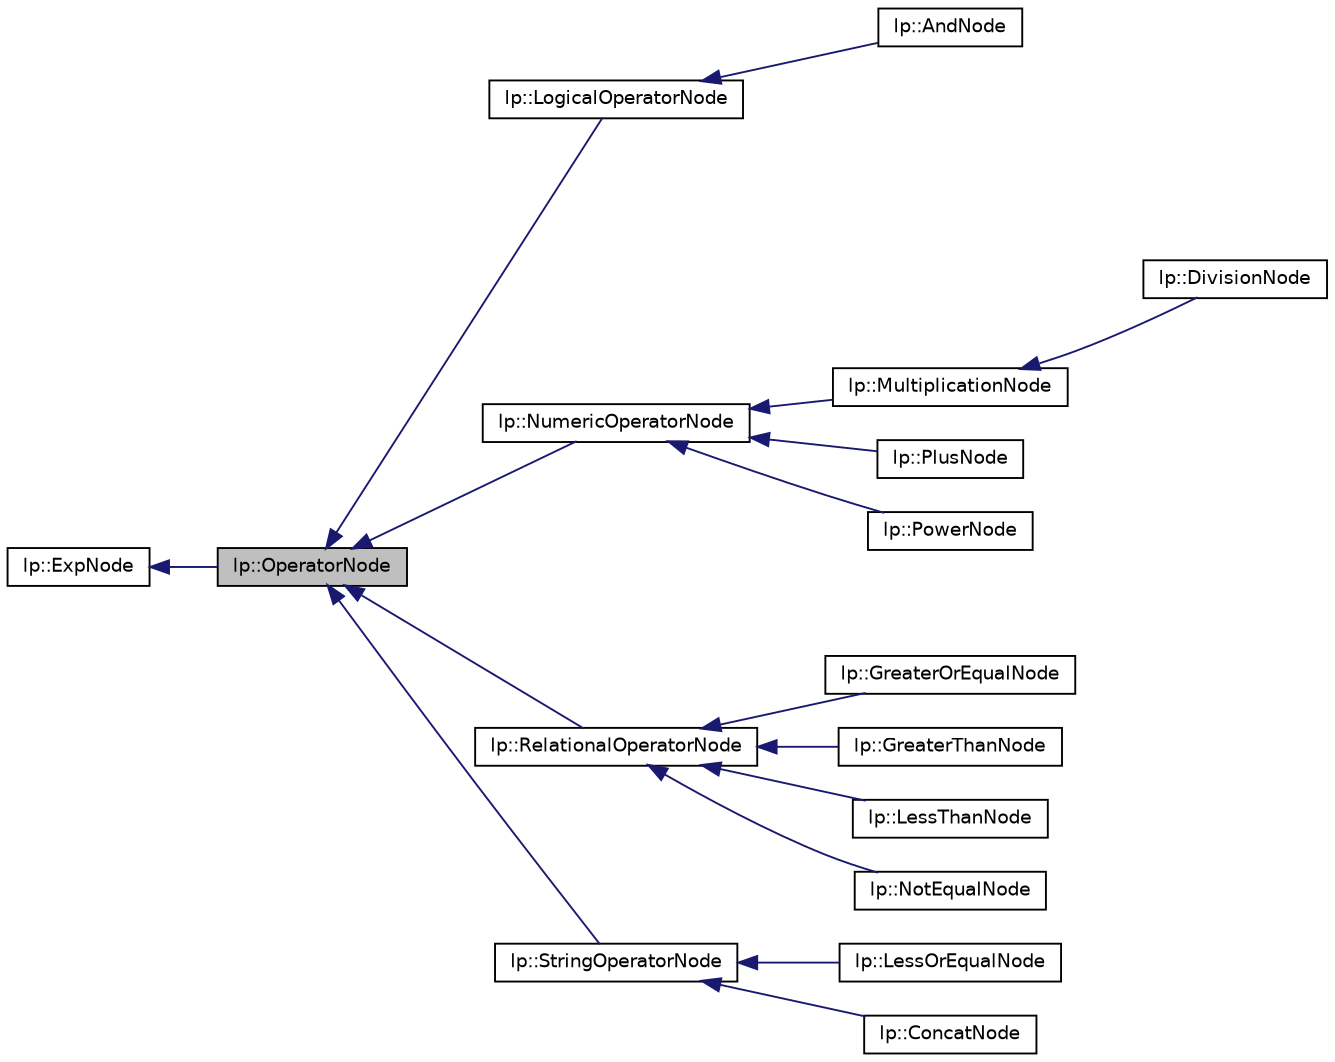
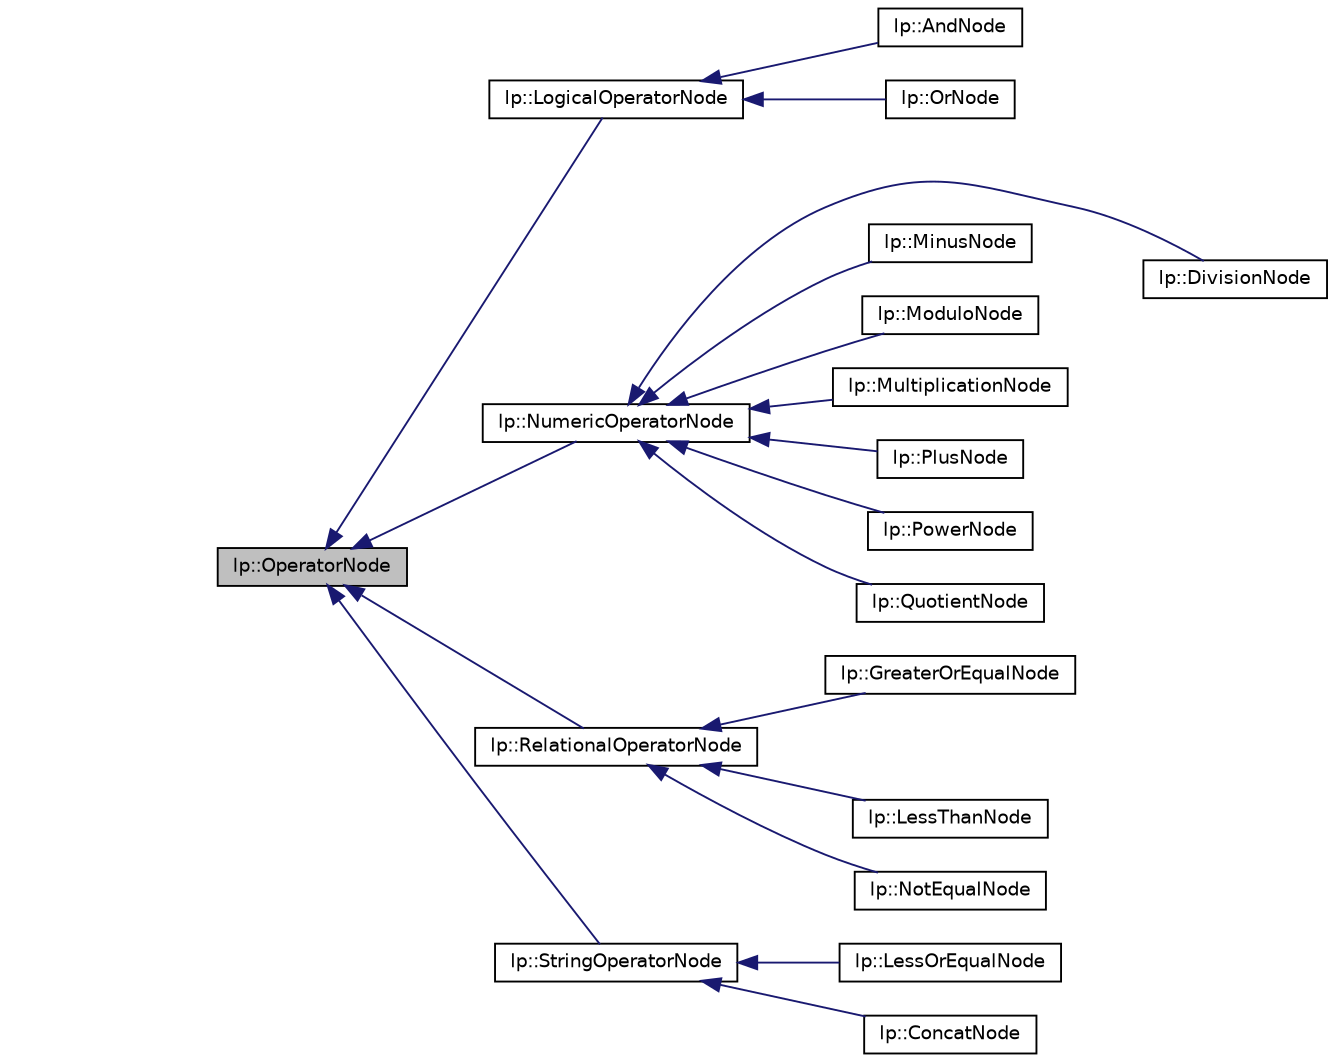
node "lp::OrNode": added
node "lp::MinusNode": added
node "lp::ModuloNode": added
edge "lp::DivisionNode" -> "lp::MultiplicationNode": now "lp::DivisionNode" -> "lp::NumericOperatorNode"
node "lp::ExpNode": removed
node "lp::QuotientNode": added
node "lp::GreaterThanNode": removed
